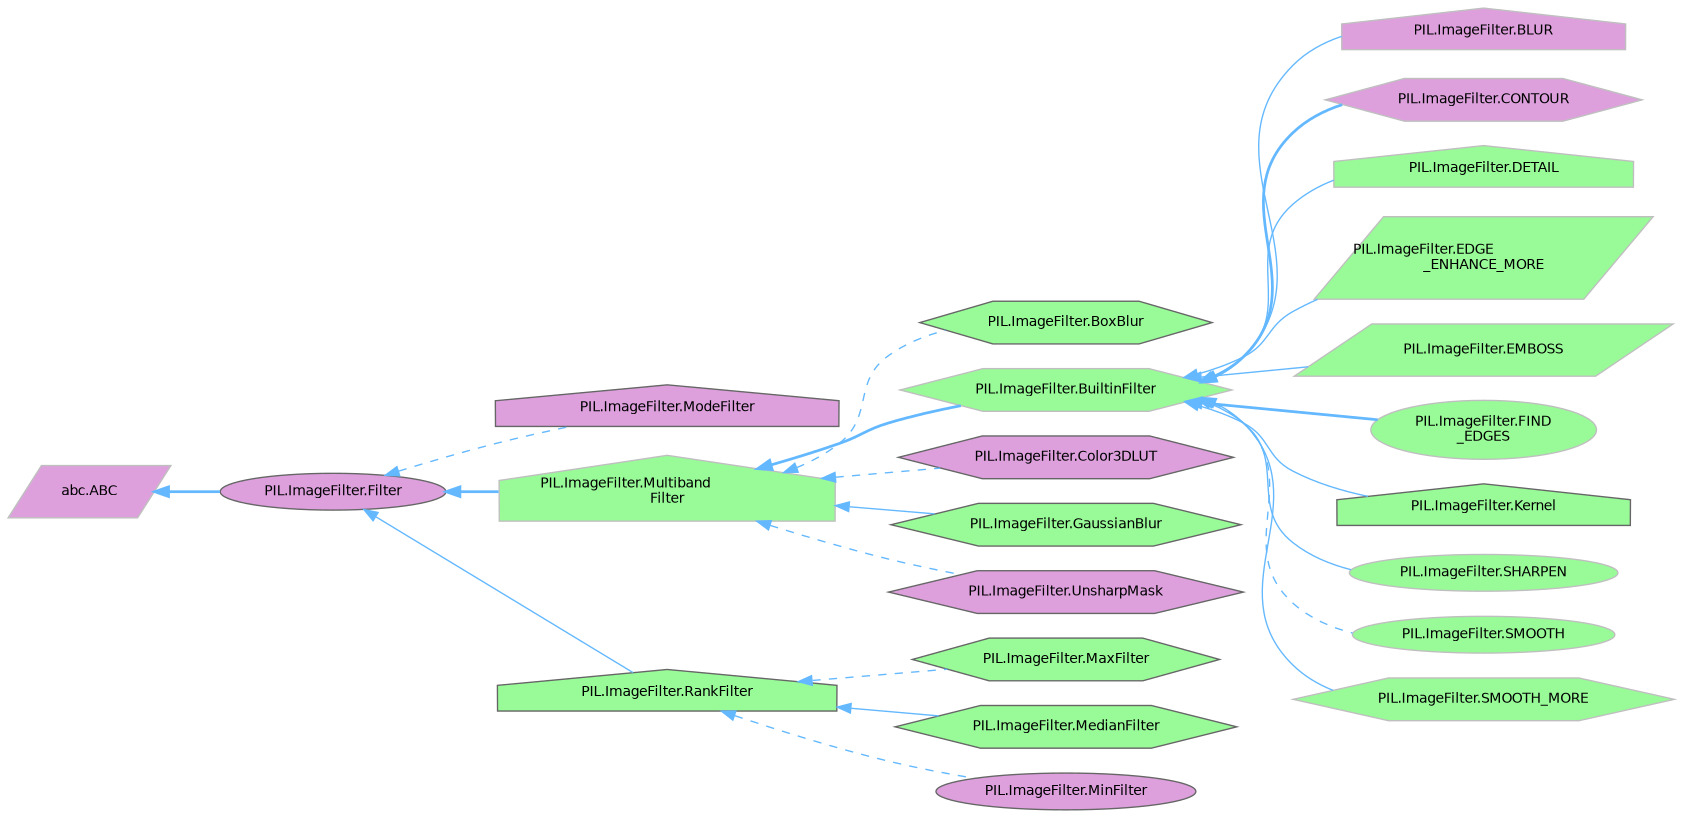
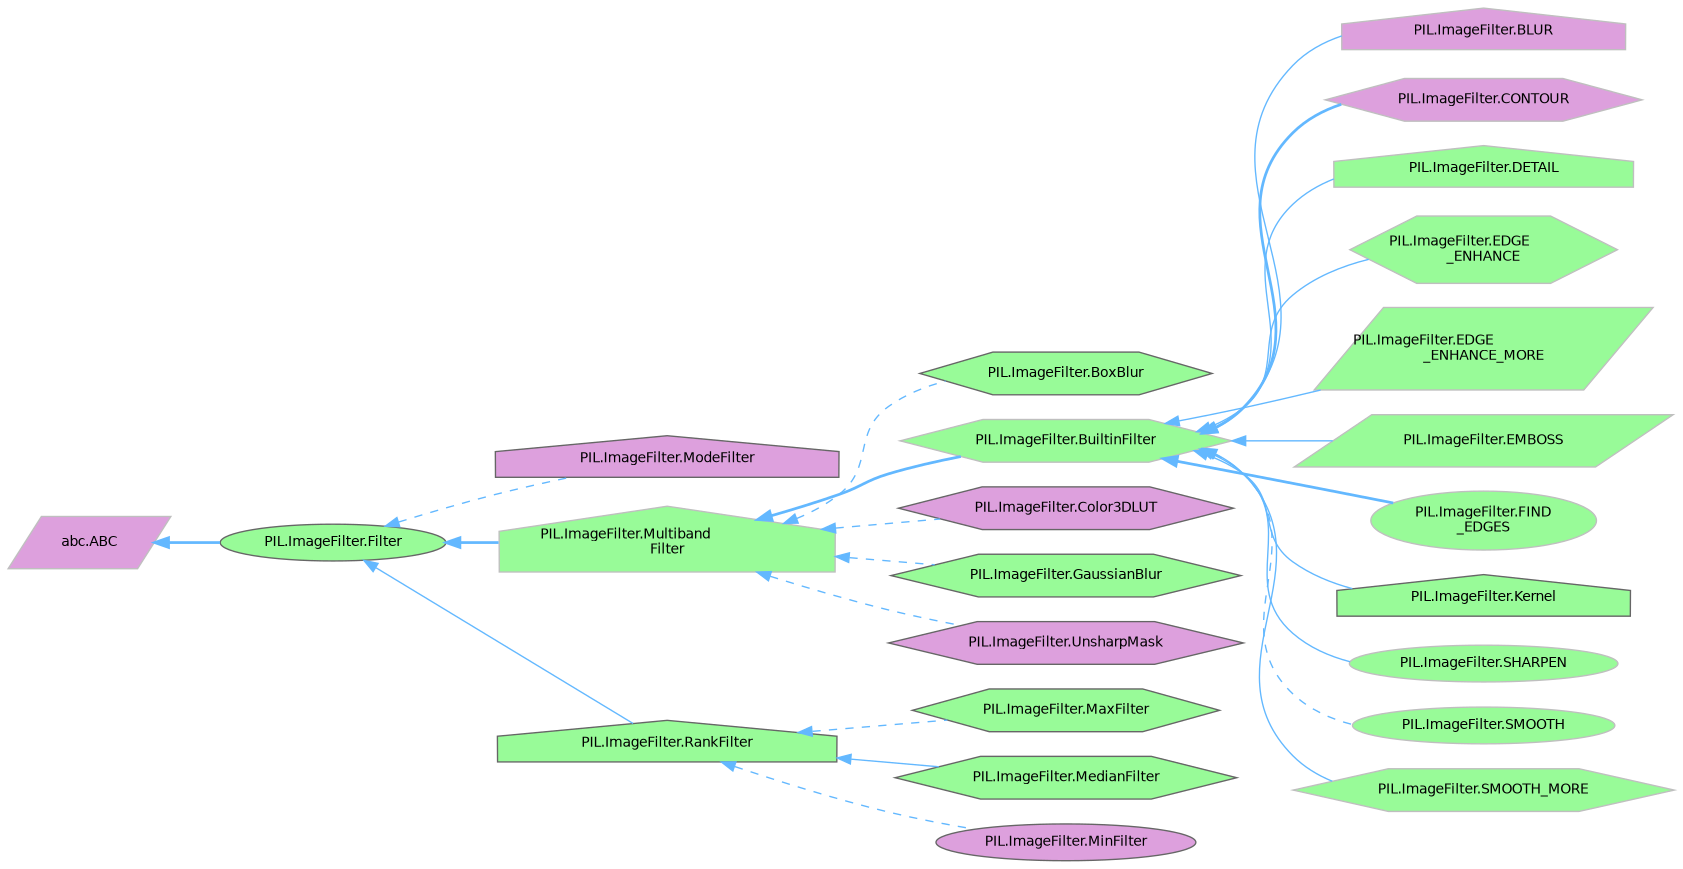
node "PIL.ImageFilter.EDGE _ENHANCE": added
node "PIL.ImageFilter.Filter": fillcolor plum -> palegreen
edge "PIL.ImageFilter.GaussianBlur" -> "PIL.ImageFilter.Multiband Filter": style solid -> dashed
